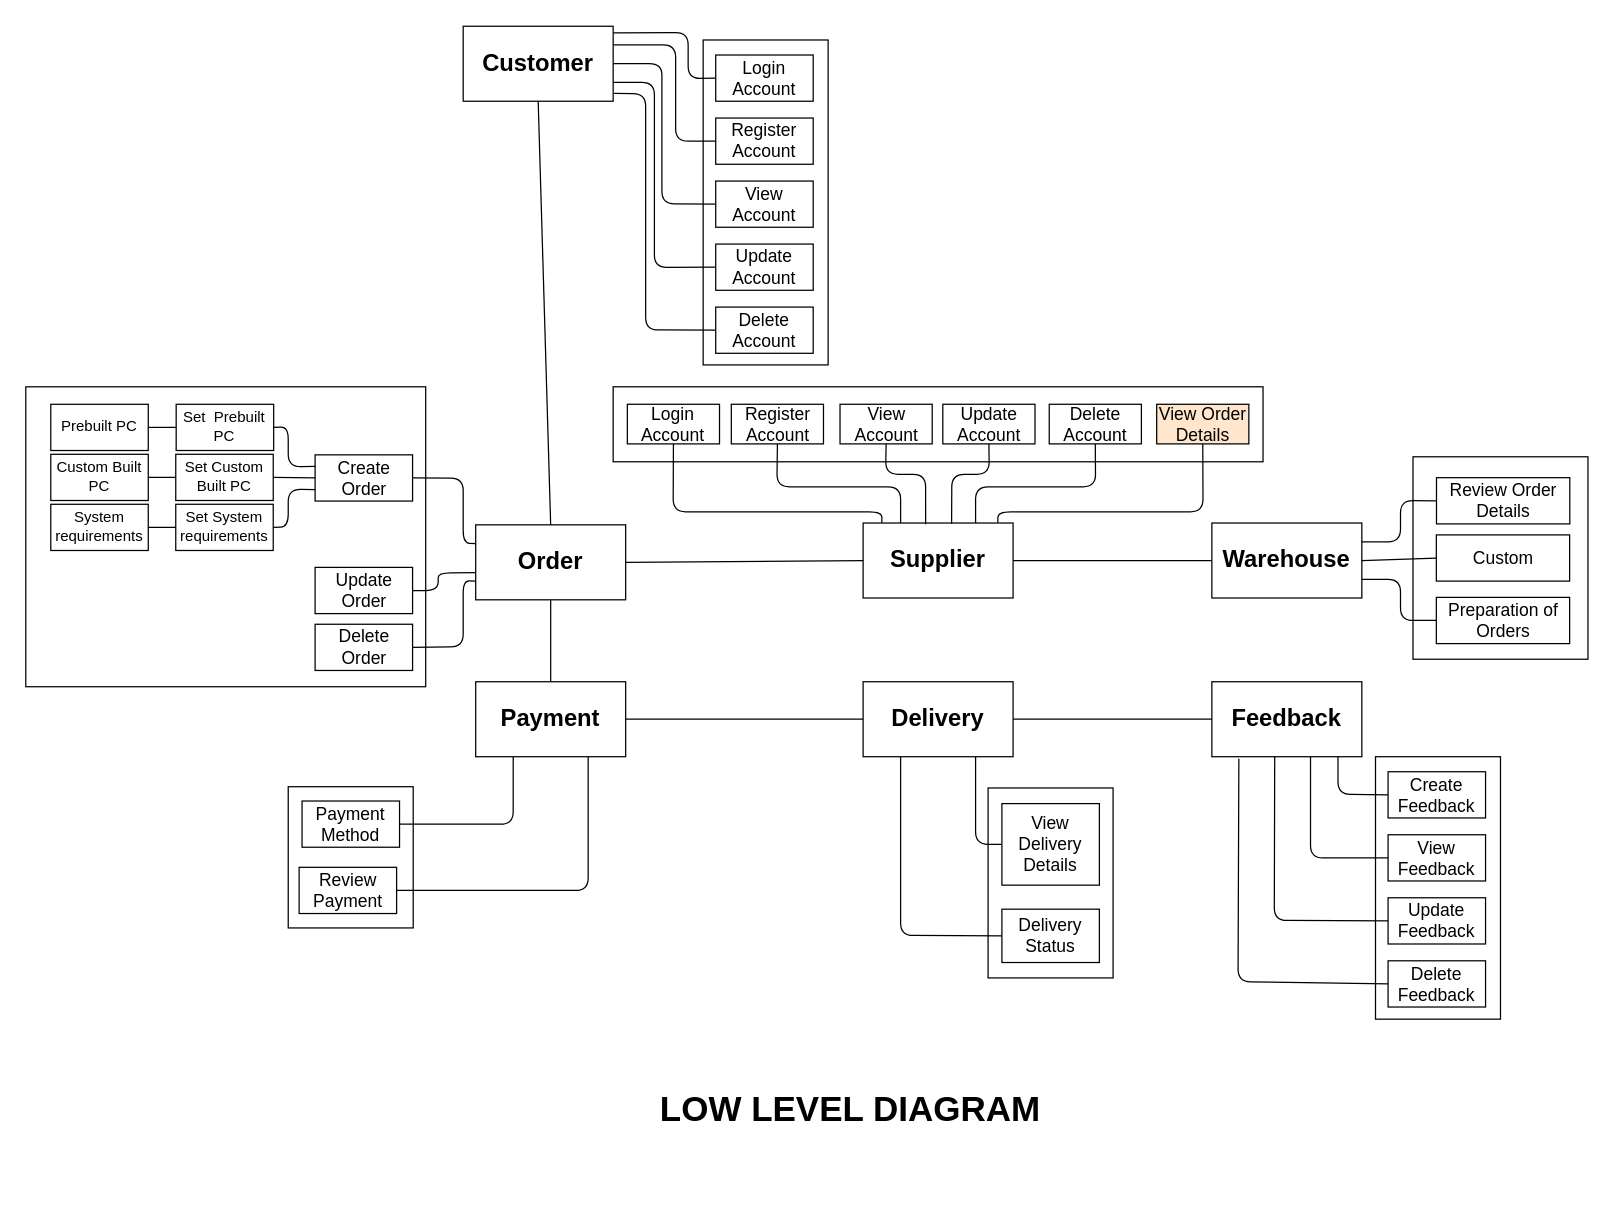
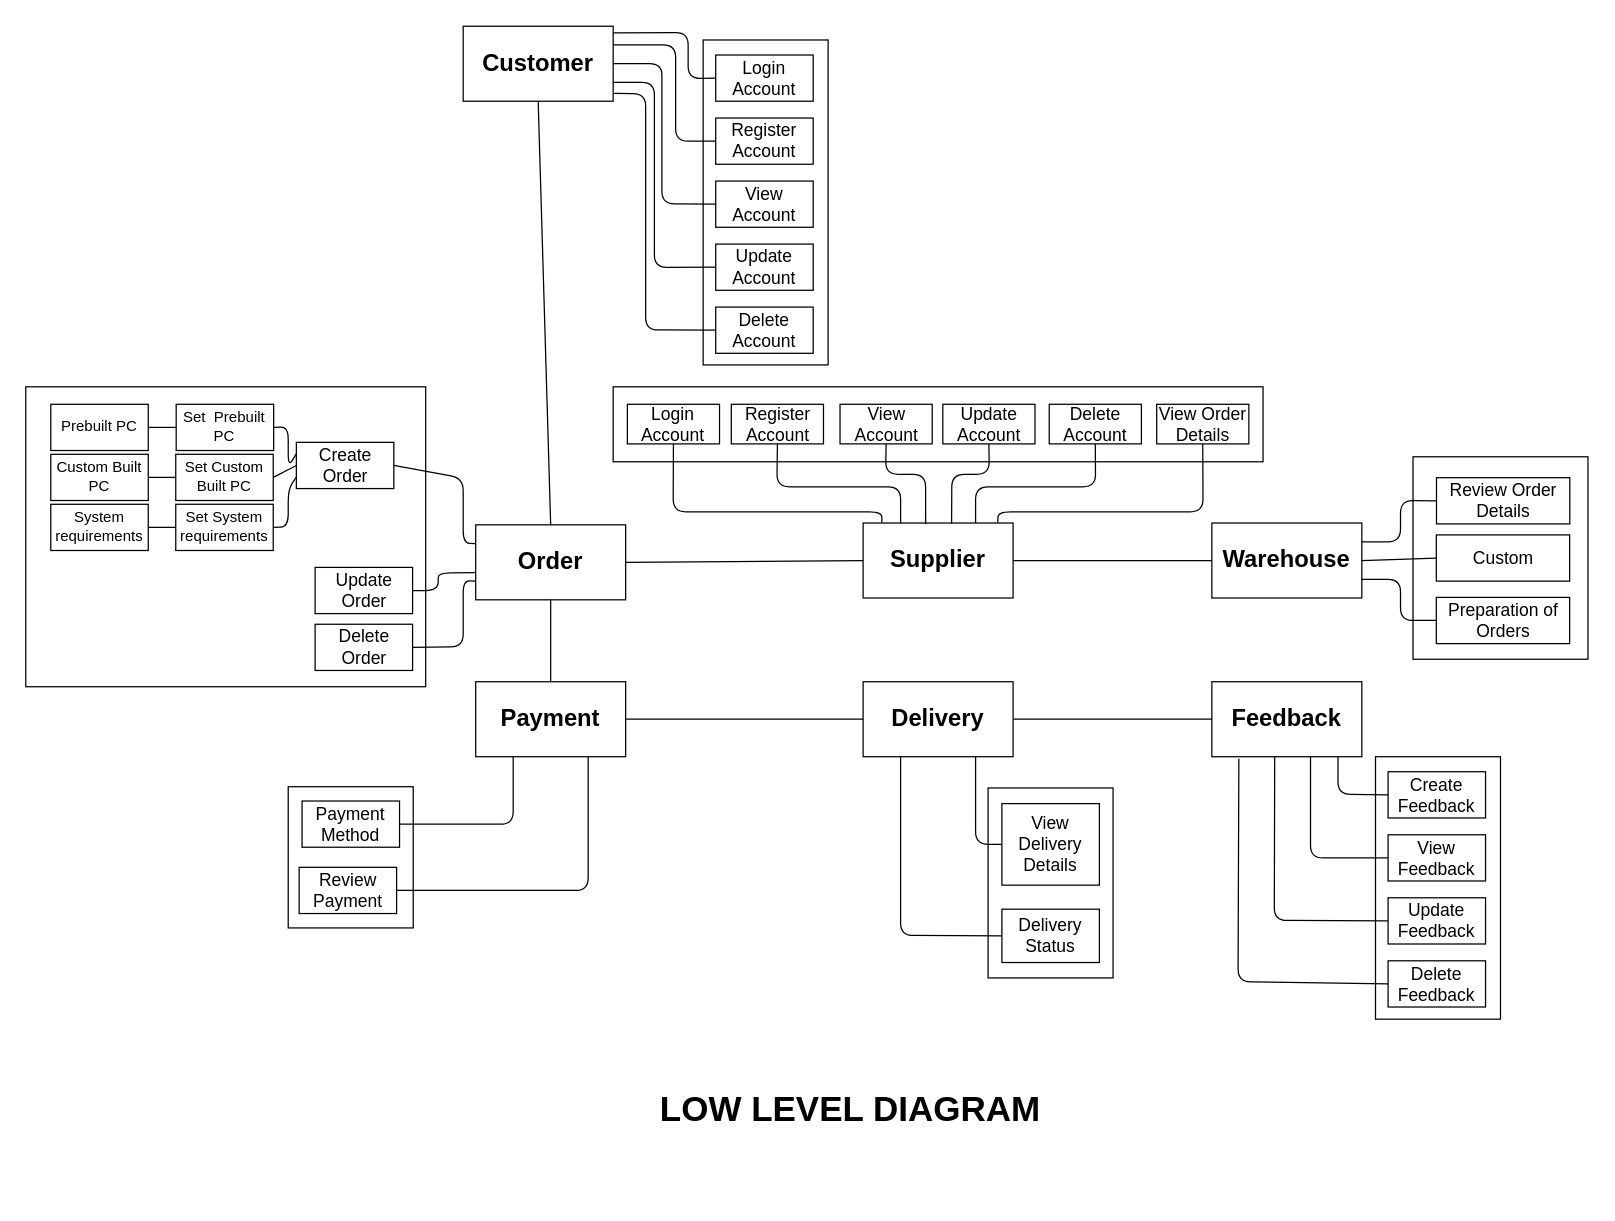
node "View Order Details": fillcolor #ffe6cc -> #ffffff
node "Create Order": moved (364, 478) -> (345, 466)
